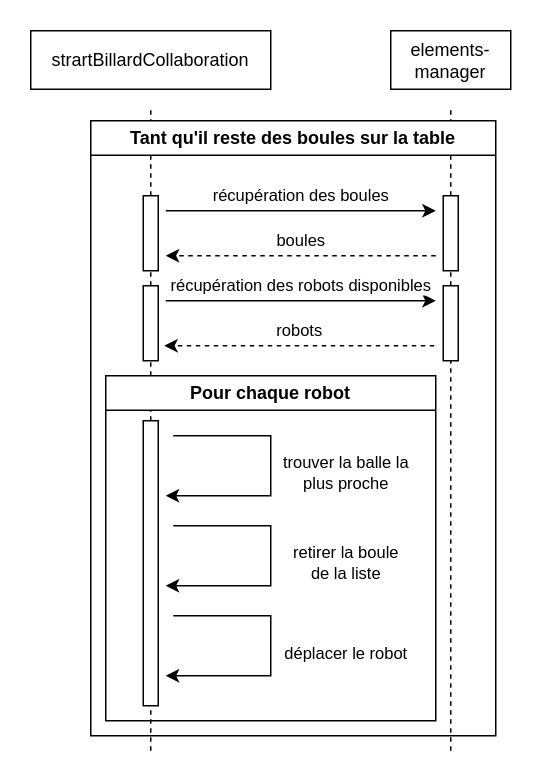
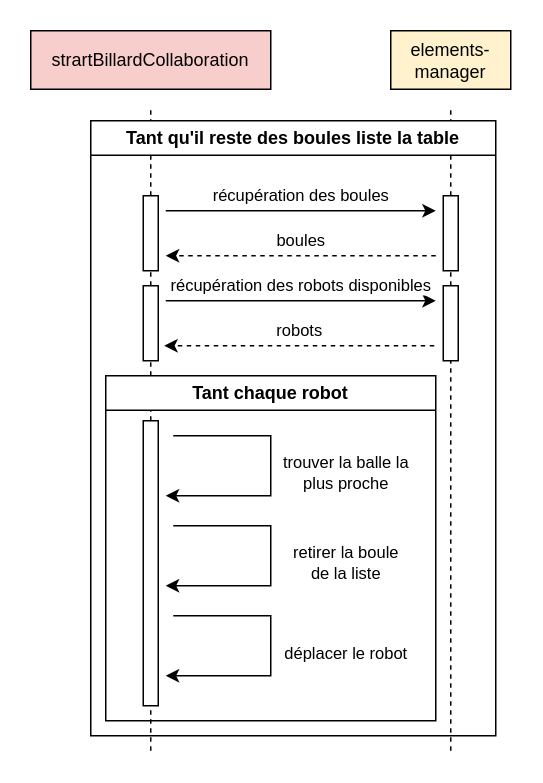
node "strartBillardCollaboration": fillcolor #ffffff -> #f8cecc
node "elements-manager": fillcolor #ffffff -> #fff2cc
node "Tant qu'il reste des boules sur la table": label "Tant qu'il reste des boules sur la table" -> "Tant qu'il reste des boules liste la table"
node "Pour chaque robot": label "Pour chaque robot" -> "Tant chaque robot"
